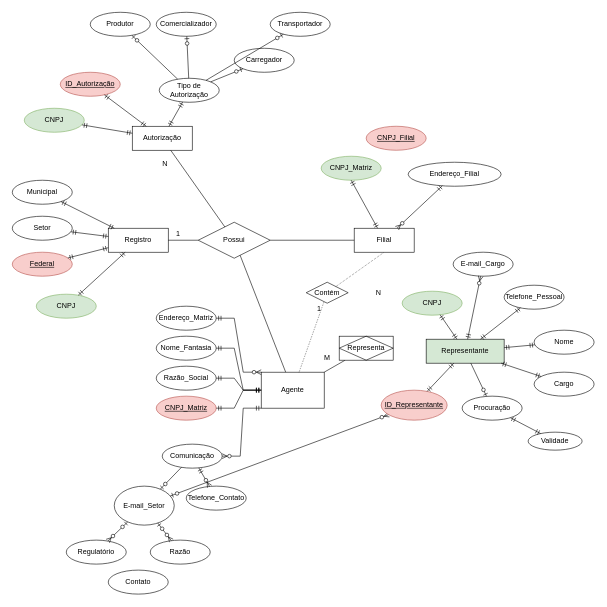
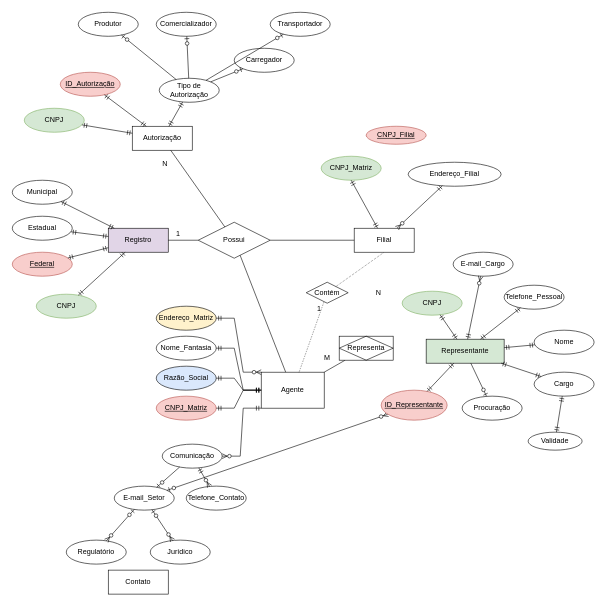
node "Produtor": moved (120, 24) -> (108, 24)
node "CNPJ_Filial": size 60x24 -> 60x18
node "Setor": label "Setor" -> "Estadual"
node "Registro": fillcolor #ffffff -> #e1d5e7
node "Endereço_Matriz": fillcolor #ffffff -> #fff2cc
node "Razão_Social": fillcolor #ffffff -> #dae8fc
edge "Procuração" -- "Validade": now "Cargo" -- "Validade"
node "E-mail_Setor": size 60x39 -> 60x24
node "Razão": label "Razão" -> "Jurídico"
node "Contato": shape ellipse -> rectangle
